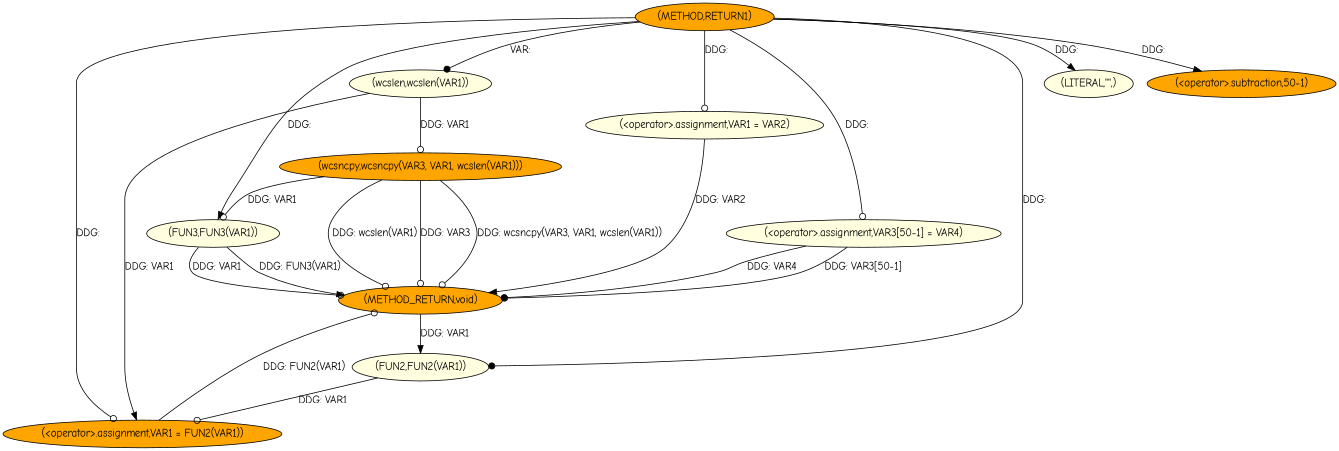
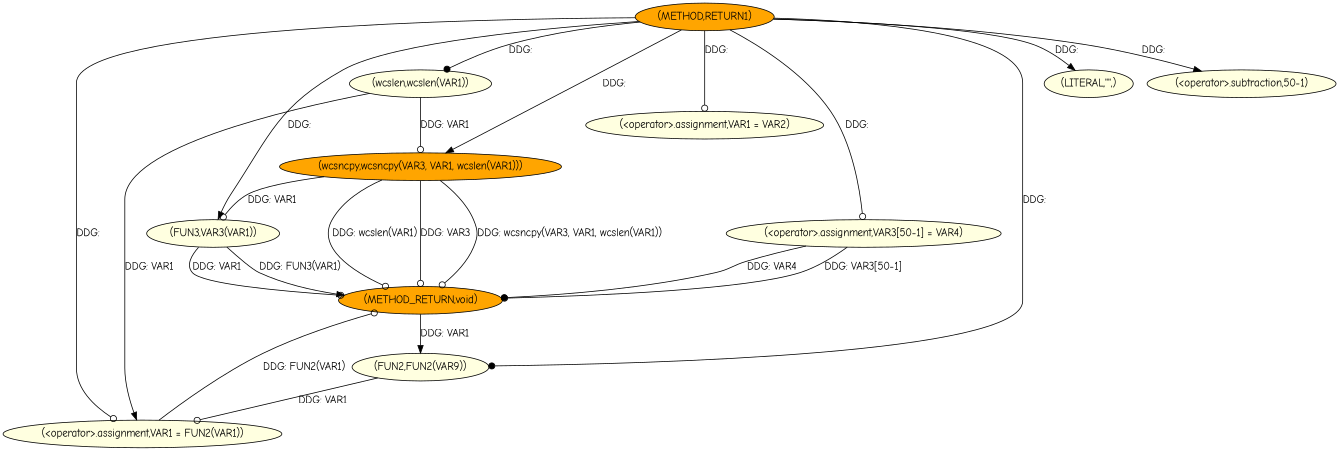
edge "(METHOD,RETURN1)" -> "(wcslen,wcslen(VAR1))": label "VAR: " -> "DDG: "
node "(<operator>.subtraction,50-1)": fillcolor orange -> lightyellow
edge "(METHOD,RETURN1)" -> "(wcsncpy,wcsncpy(VAR3, VAR1, wcslen(VAR1)))": added, label "DDG:"
node "(FUN3,FUN3(VAR1))": label "(FUN3,FUN3(VAR1))" -> "(FUN3,VAR3(VAR1))"
edge "(<operator>.assignment,VAR1 = VAR2)" -> "(METHOD_RETURN,void)": removed, label "DDG: VAR2"
node "(FUN2,FUN2(VAR1))": label "(FUN2,FUN2(VAR1))" -> "(FUN2,FUN2(VAR9))"
node "(<operator>.assignment,VAR1 = FUN2(VAR1))": fillcolor orange -> lightyellow
